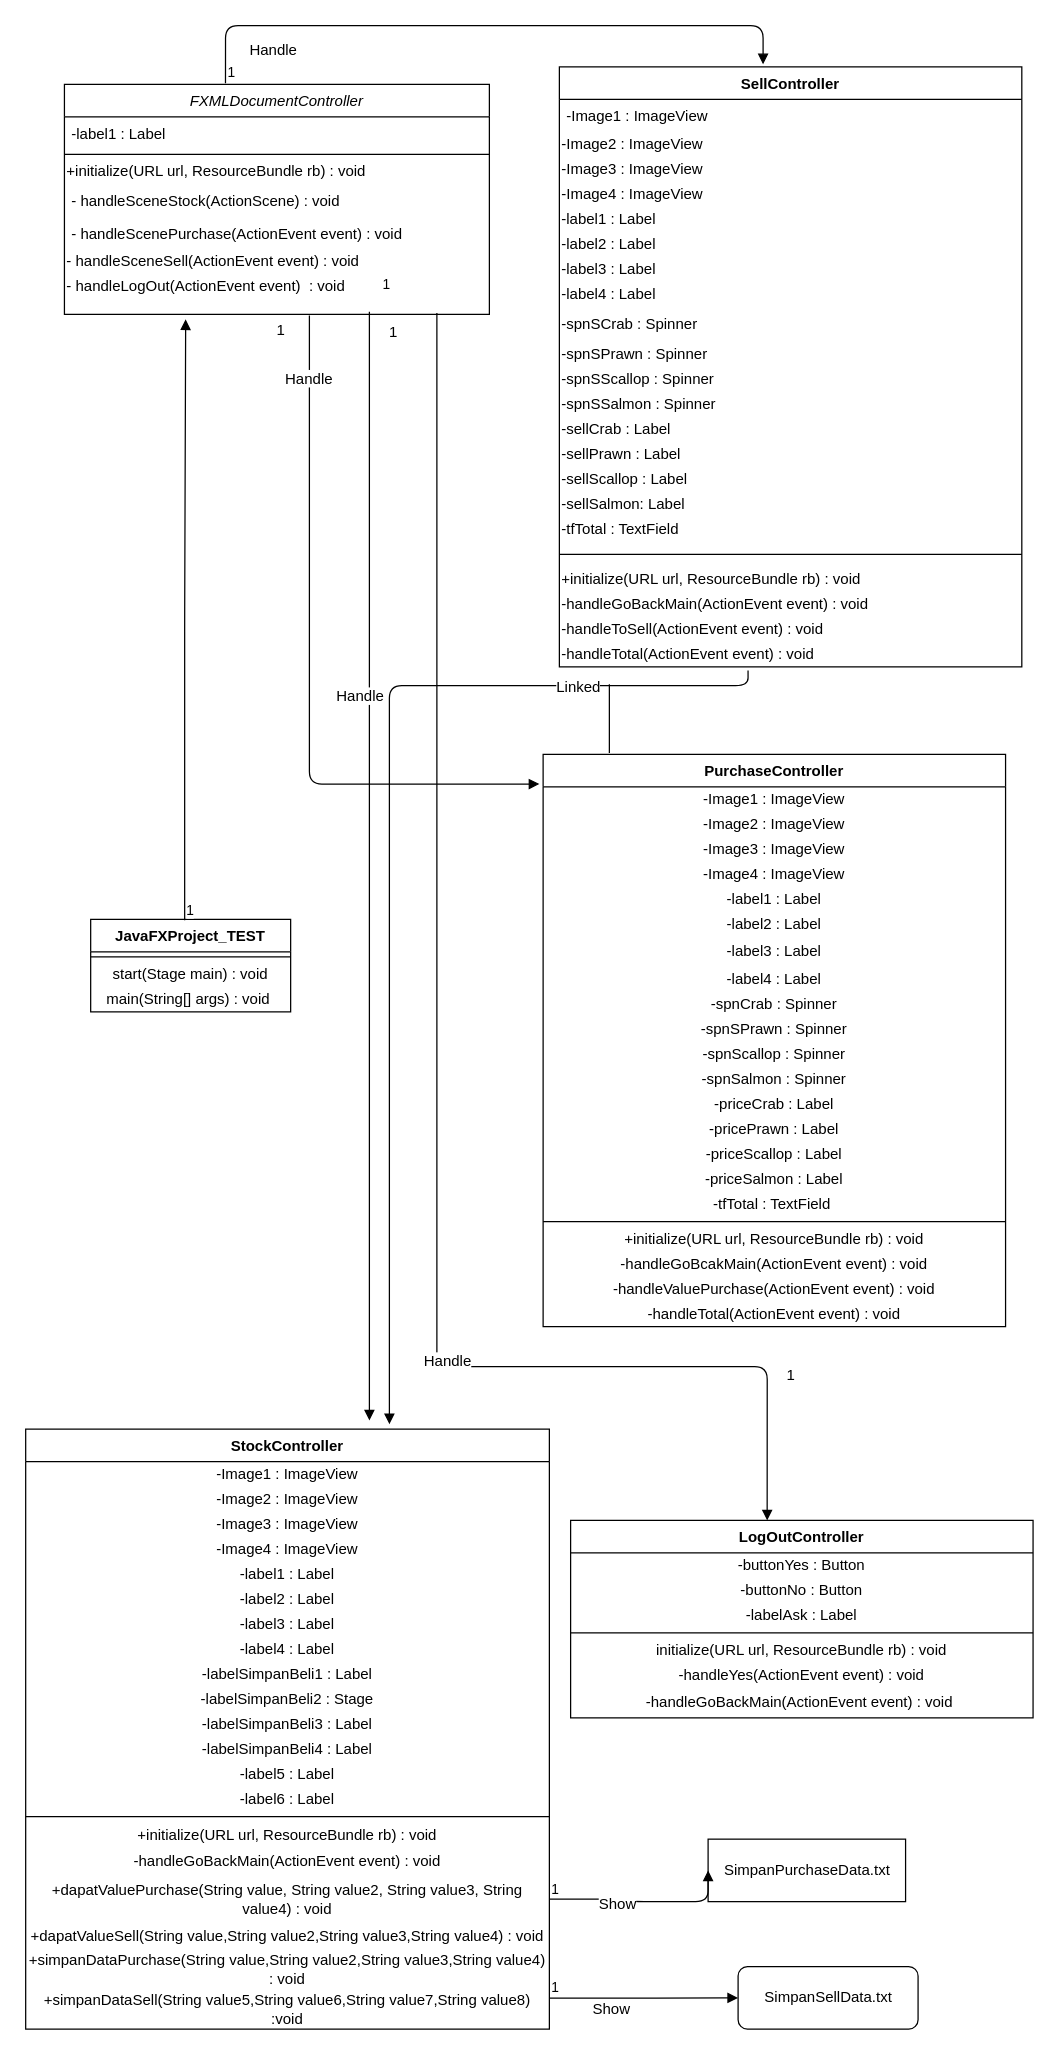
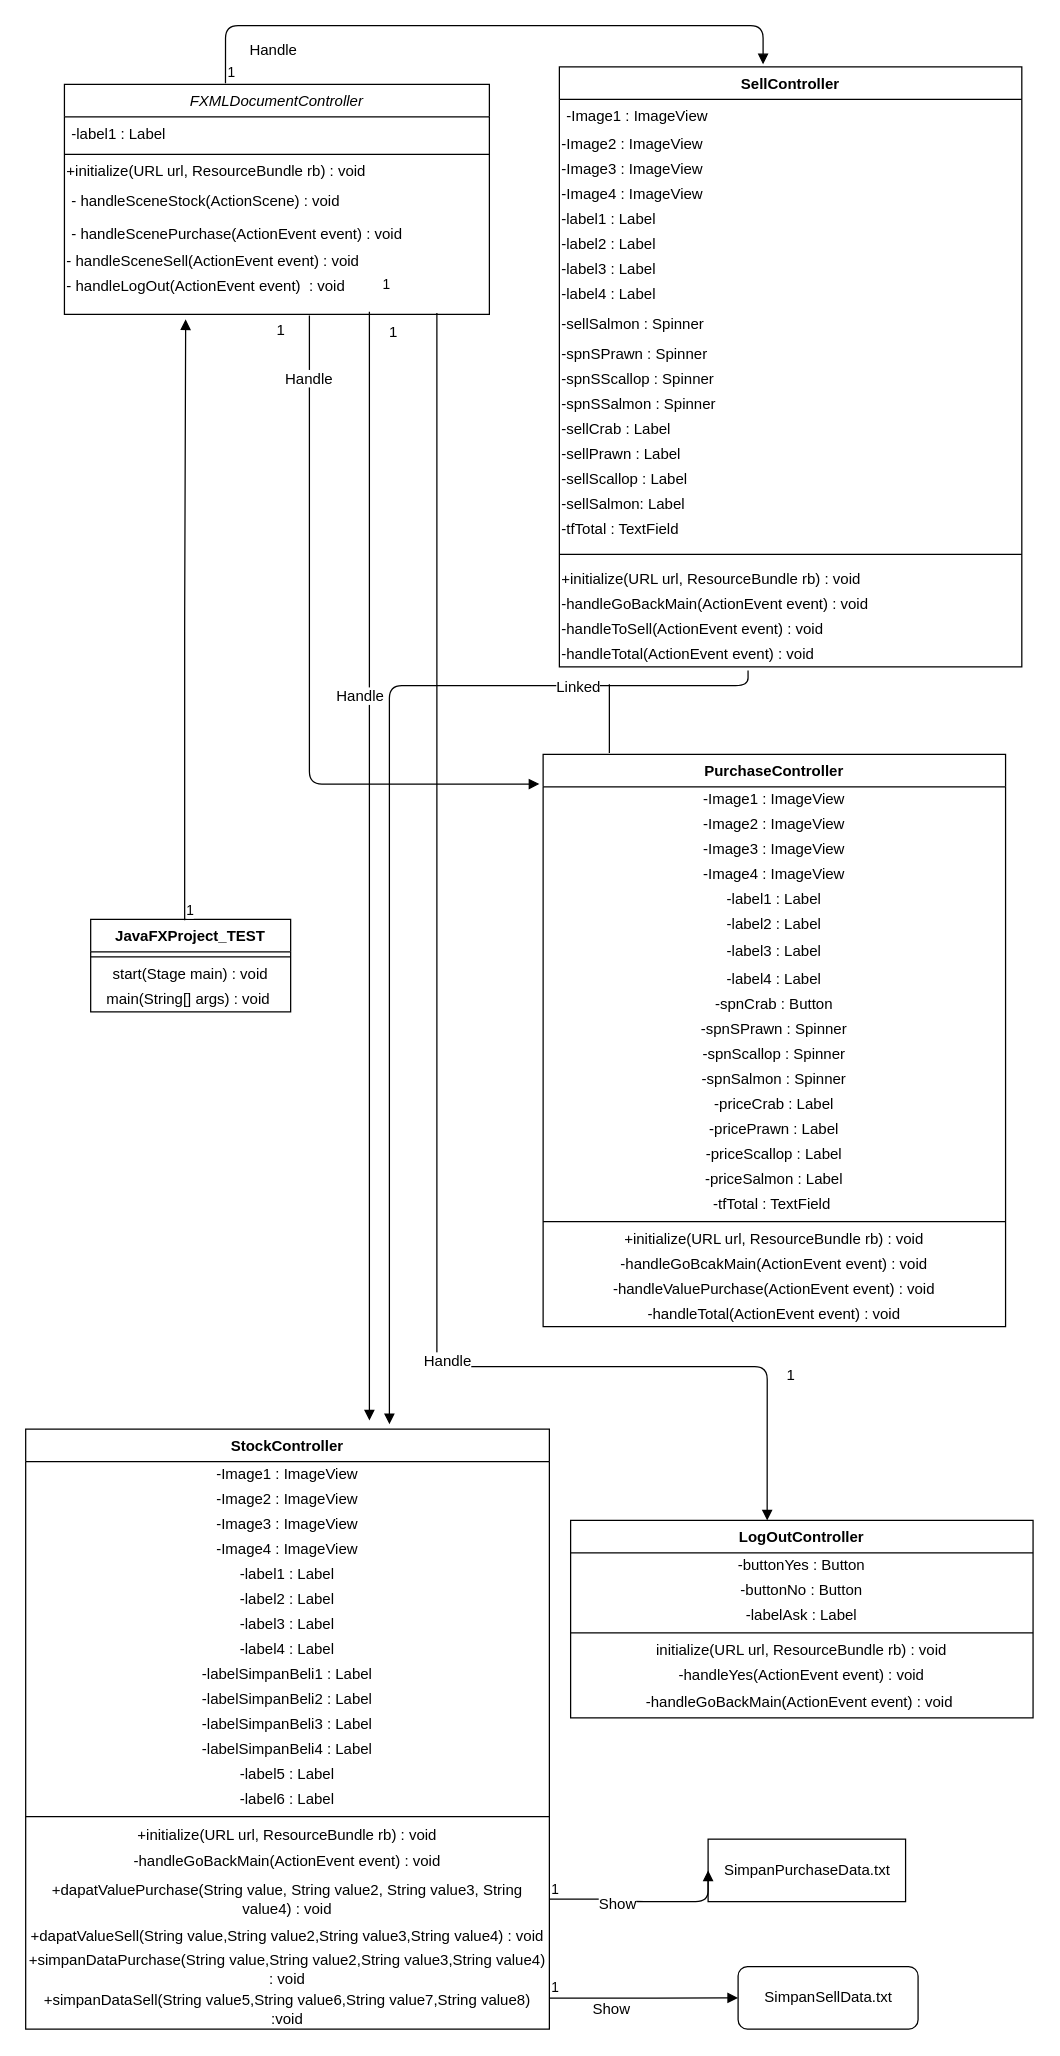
node "-spnSCrab : Spinner": label "-spnSCrab : Spinner" -> "-sellSalmon : Spinner"
node "-spnCrab : Spinner": label "-spnCrab : Spinner" -> "-spnCrab : Button"
node "-labelSimpanBeli2 : Stage": label "-labelSimpanBeli2 : Stage" -> "-labelSimpanBeli2 : Label"
